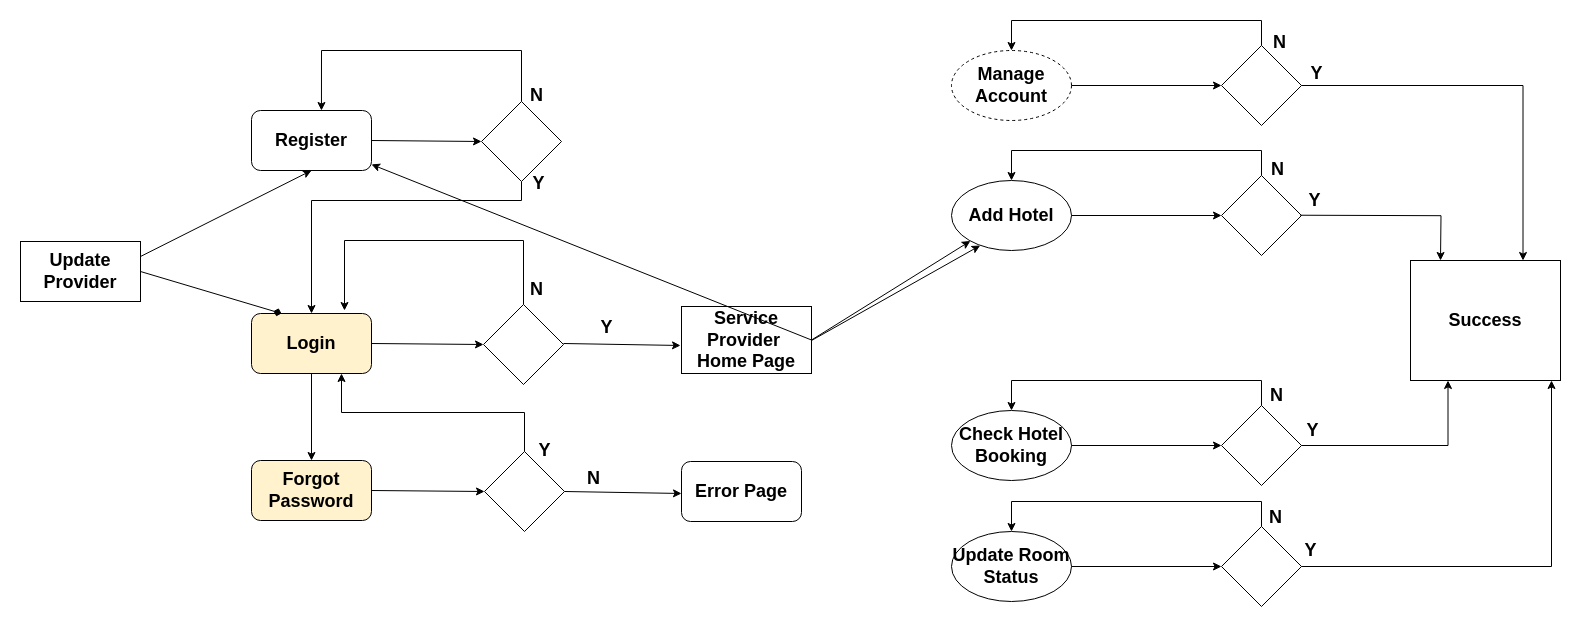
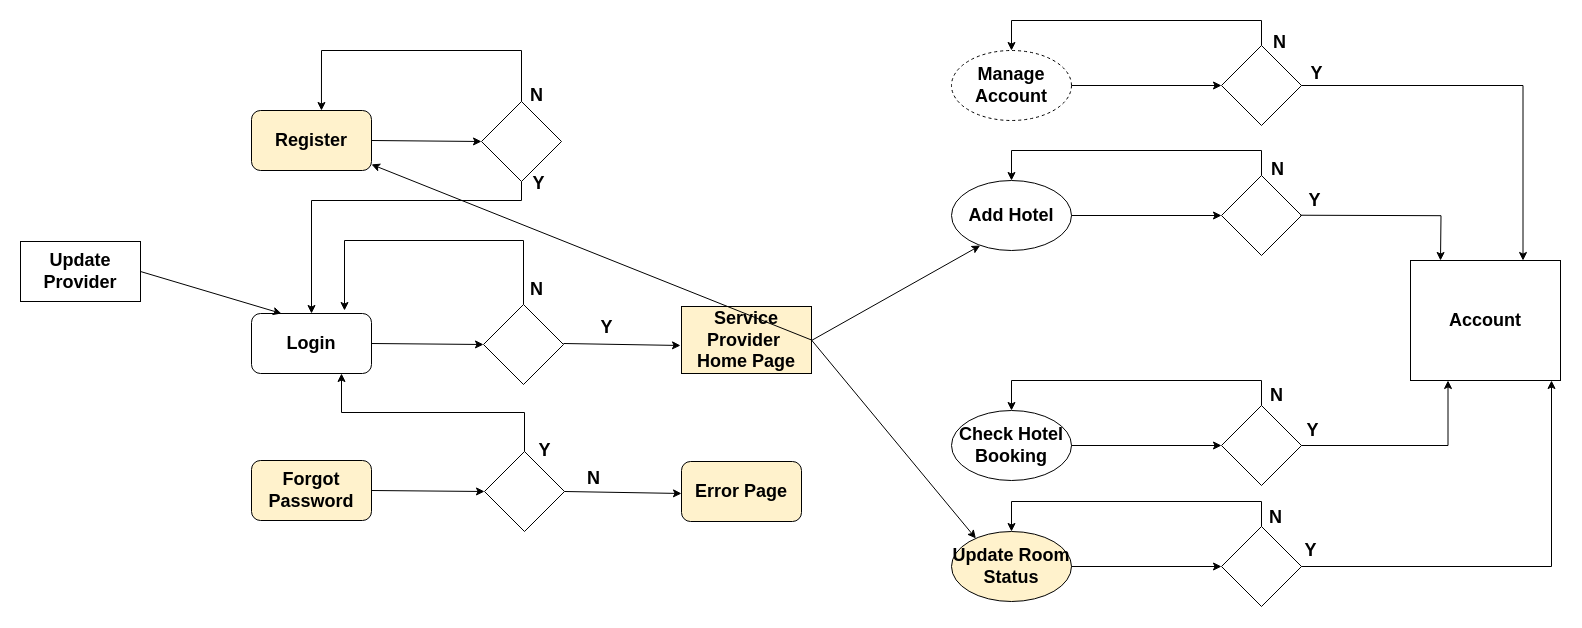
node "Register": fillcolor #ffffff -> #fff2cc
edge "Update Provider" -> "Register": removed
edge "Service Provider Home Page" -> "Add Hotel": now "Service Provider Home Page" -> "Update Room Status"
edge "Update Provider" -> "Login": arrowhead diamond -> classic
node "Success": label "Success" -> "Account"
node "Service Provider Home Page": fillcolor #ffffff -> #fff2cc
node "Login": fillcolor #fff2cc -> #ffffff
edge "Login" -> "Forgot Password": removed
node "Error Page": fillcolor #ffffff -> #fff2cc
node "Update Room Status": fillcolor #ffffff -> #fff2cc
